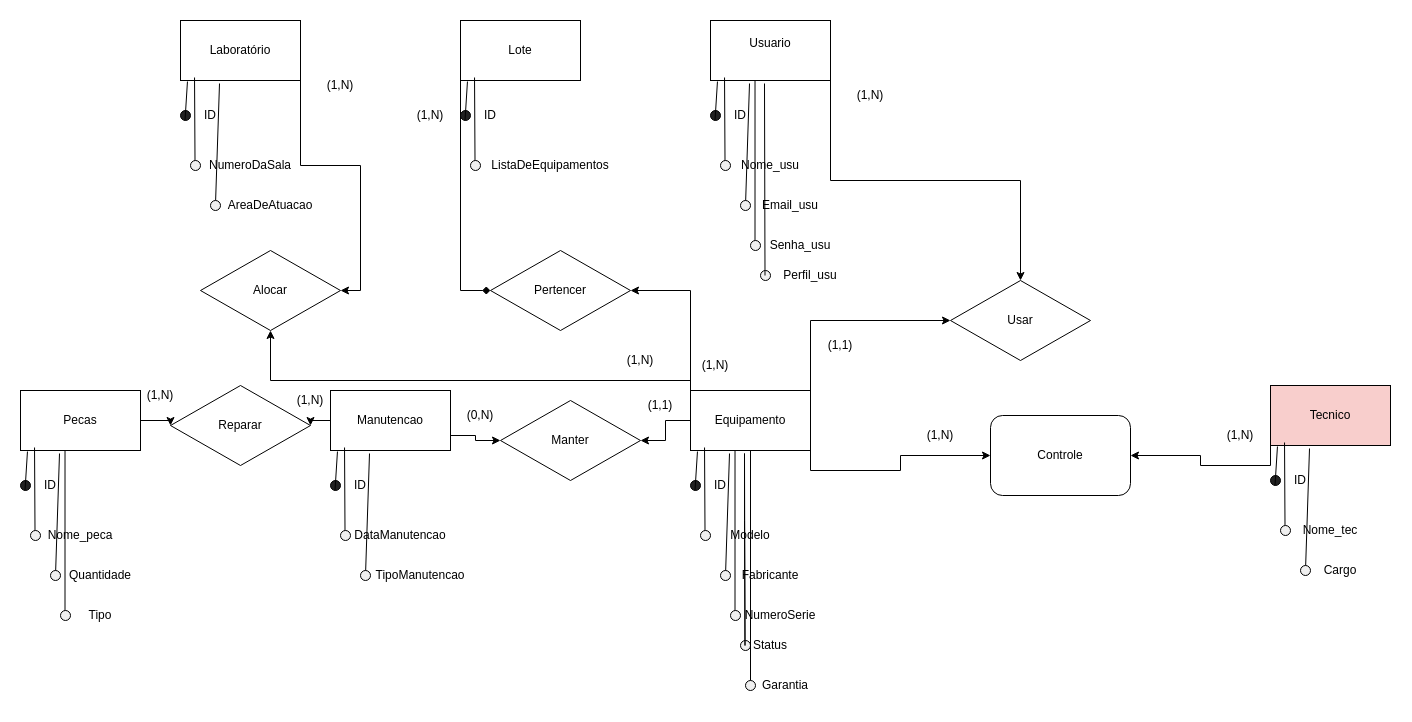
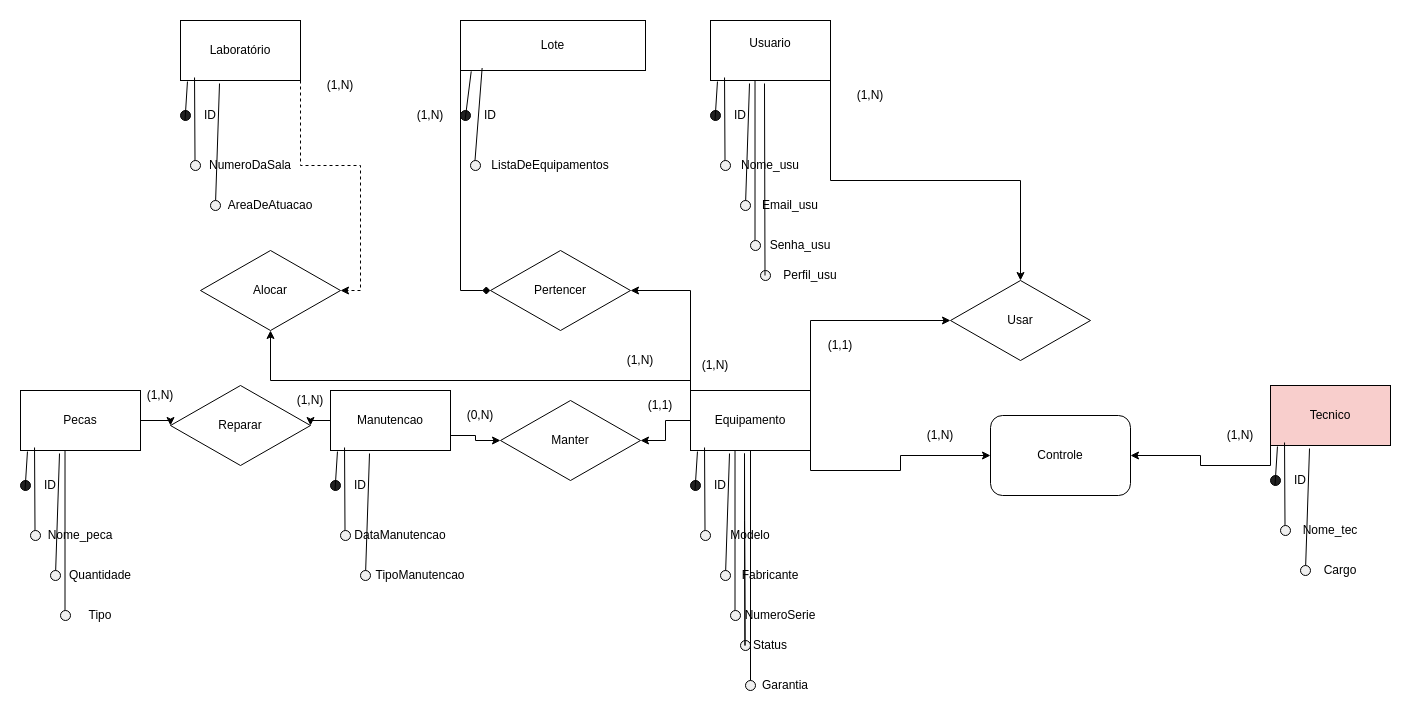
node "Lote": size 120x60 -> 185x50
edge "Laboratório" -> "Alocar": style solid -> dashed
